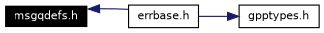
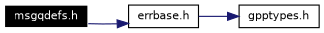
edge "errbase.h" -> "msgqdefs.h": reversed
